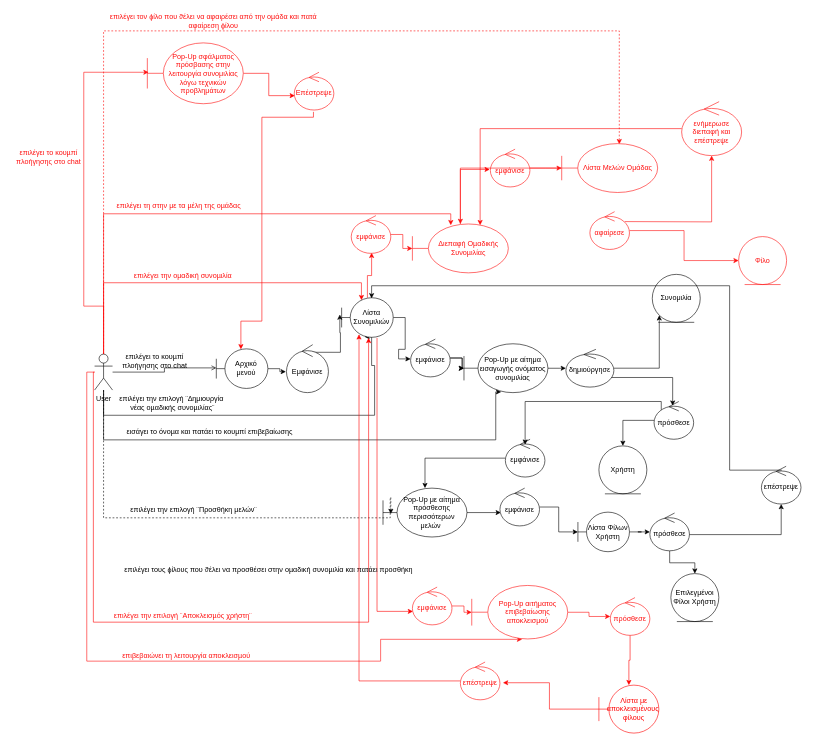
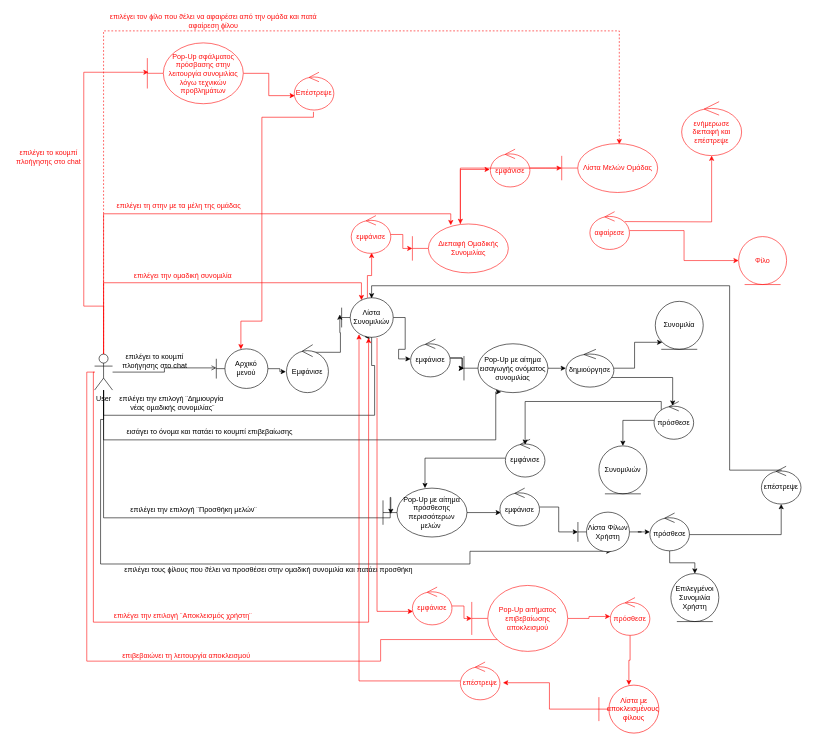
edge "ενήμερωσε διεπαφή και επέστρεψε" -> "Διεπαφή Οµαδικής Συνοµιλίας": removed
node "Συνομιλία": moved (677, 299) -> (680, 326)
node "Χρήστη": label "Χρήστη" -> "Συνομιλιών"
edge "User" -> "Λίστα Φίλων Χρήστη": added
edge "User" -> "Pop-Up με αίτημα πρόσθεσης περισσότερων μελών": style dashed -> solid
node "Επιλεγμένοι Φίλοι Χρήστη": label "Επιλεγμένοι Φίλοι Χρήστη" -> "Επιλεγμένοι Συνομιλία Χρήστη"
node "Pop-Up αιτήματος επιβεβαίωσης αποκλεισμού": size 96x54 -> 96x66
